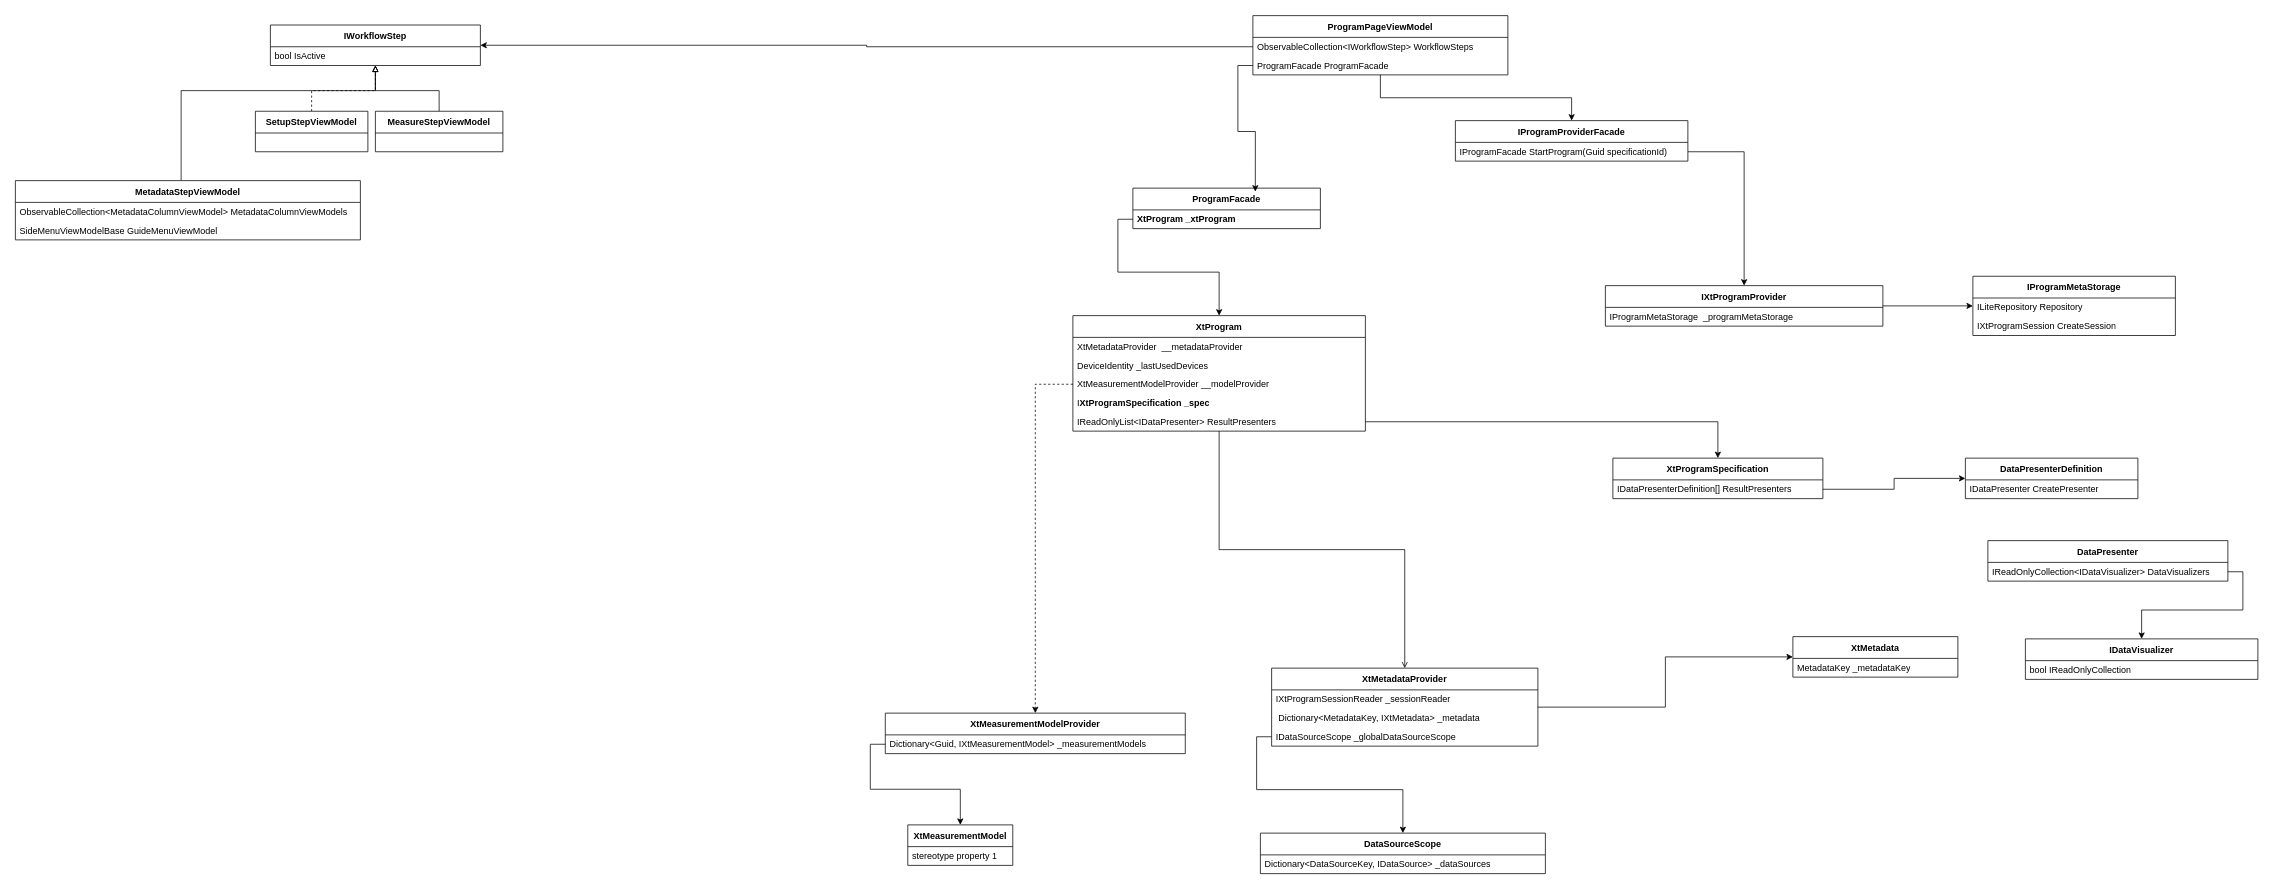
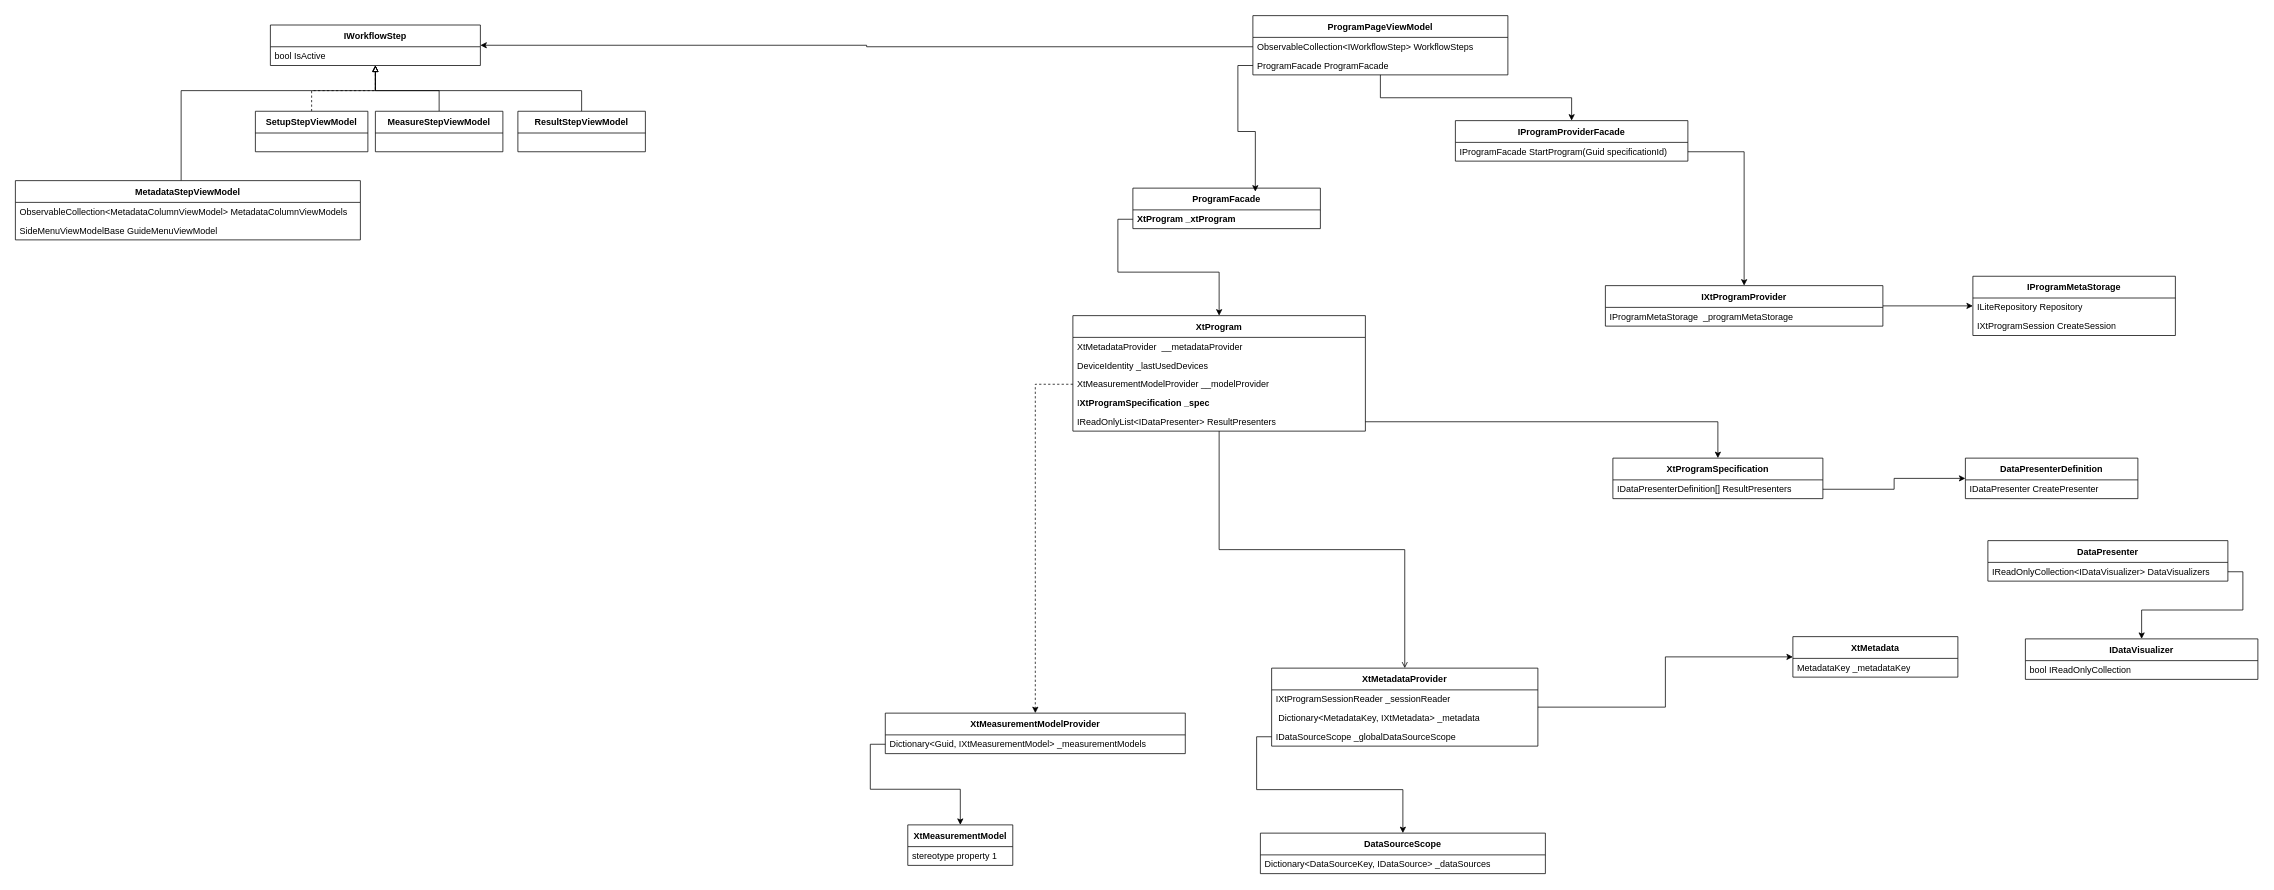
edge "ResultStepViewModel" -> "IWorkflowStep": added
node "ResultStepViewModel": added
